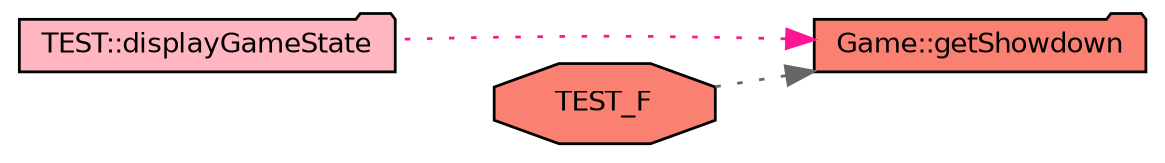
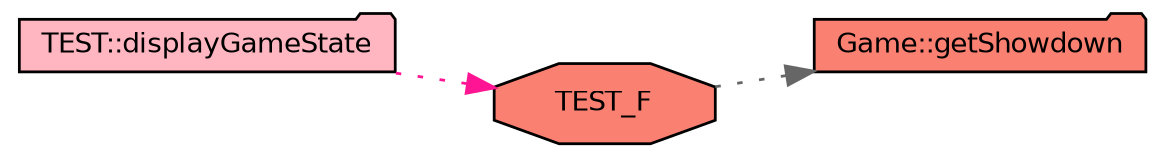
edge "TEST::displayGameState" -> "Game::getShowdown": now "TEST::displayGameState" -> "TEST_F"
